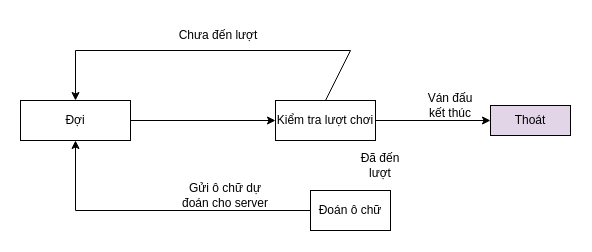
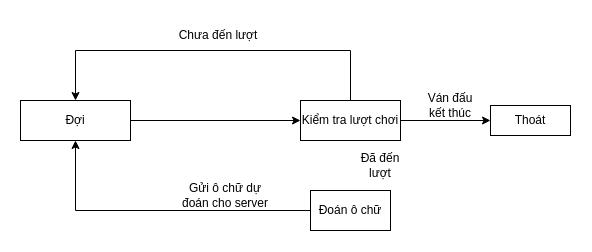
node "Kiểm tra lượt chơi": moved (326, 121) -> (351, 121)
node "Thoát": fillcolor #e1d5e7 -> #ffffff
